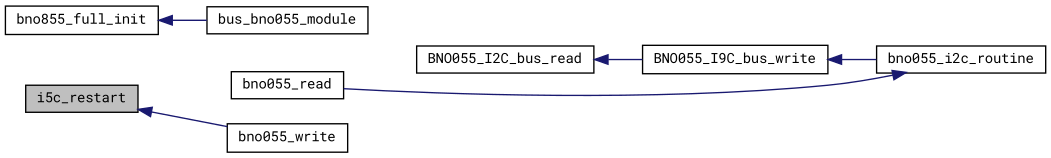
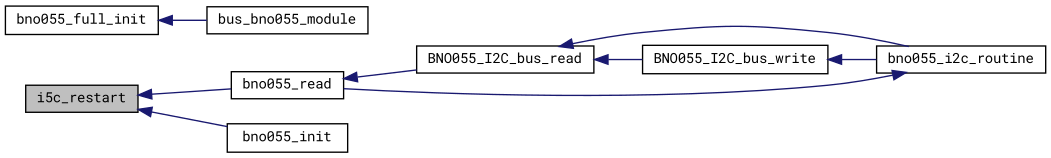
node "bno855_full_init": label "bno855_full_init" -> "bno055_full_init"
edge "bno055_i2c_routine" -> "BNO055_I2C_bus_read": added
node "BNO055_I9C_bus_write": label "BNO055_I9C_bus_write" -> "BNO055_I2C_bus_write"
edge "BNO055_I2C_bus_read" -> "bno055_read": added
edge "bno055_read" -> "i5c_restart": added
node "bno055_write": label "bno055_write" -> "bno055_init"
